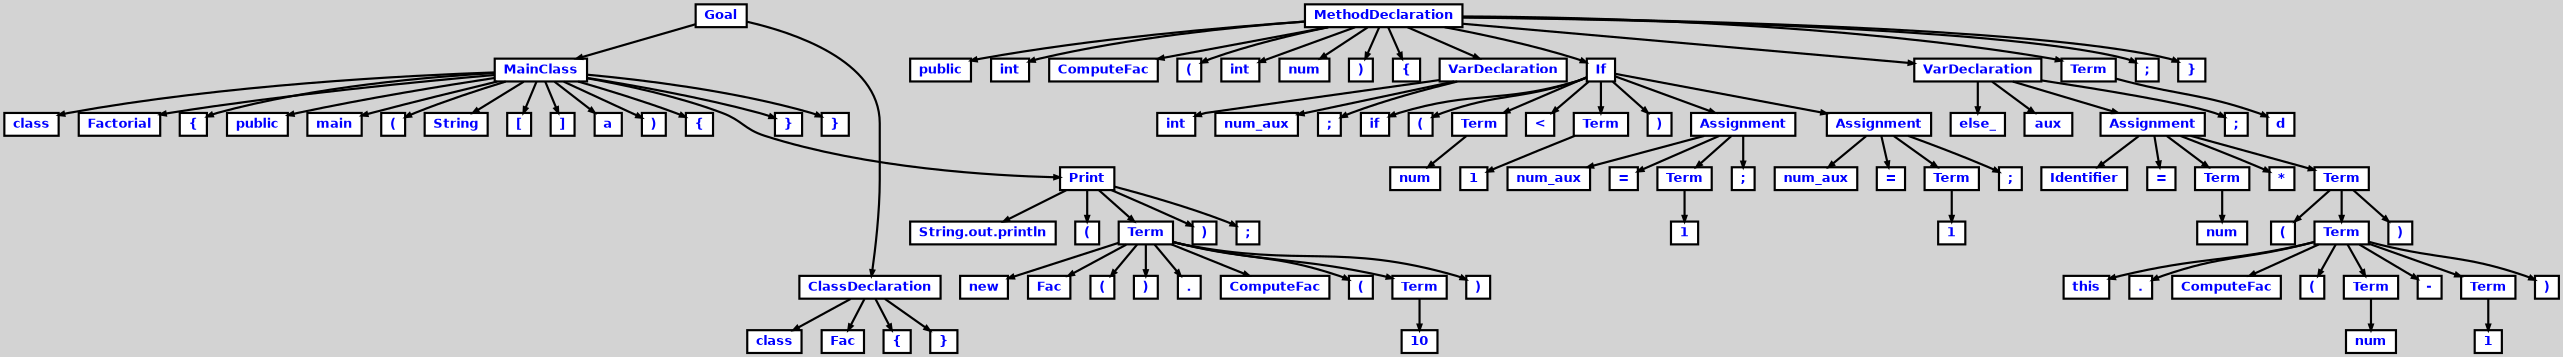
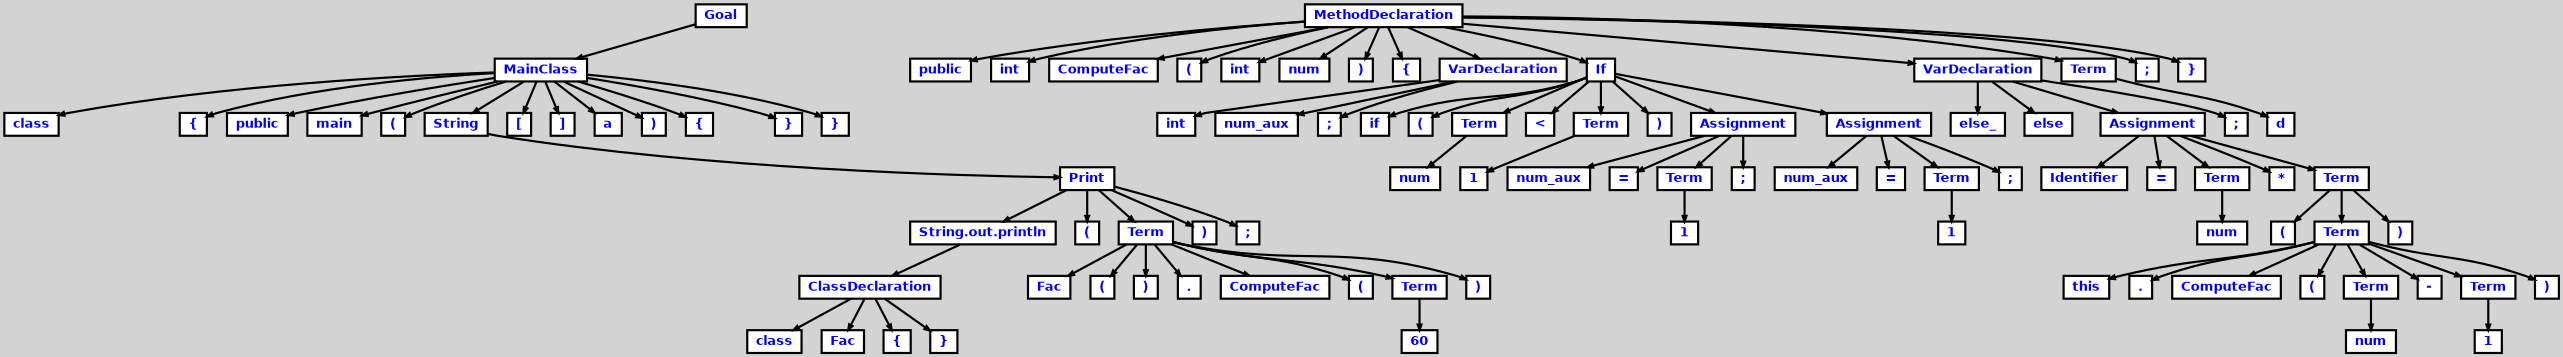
edge "Goal" -> "ClassDeclaration": now "String.out.println" -> "ClassDeclaration"
node "Factorial": removed
node "aux": label "aux" -> "else"
edge "MainClass" -> "Print": now "String" -> "Print"
node "new": removed
node "10": label "10" -> "60"
